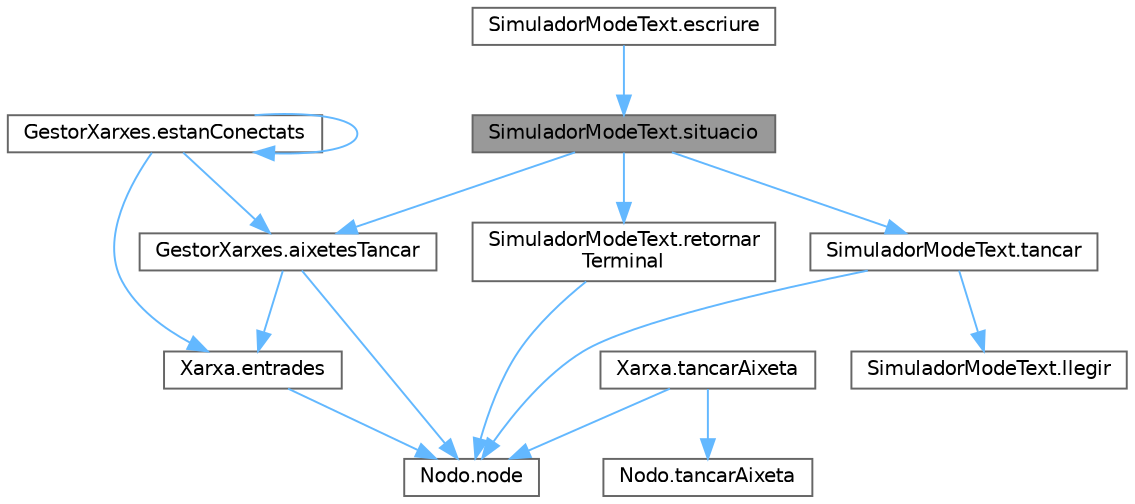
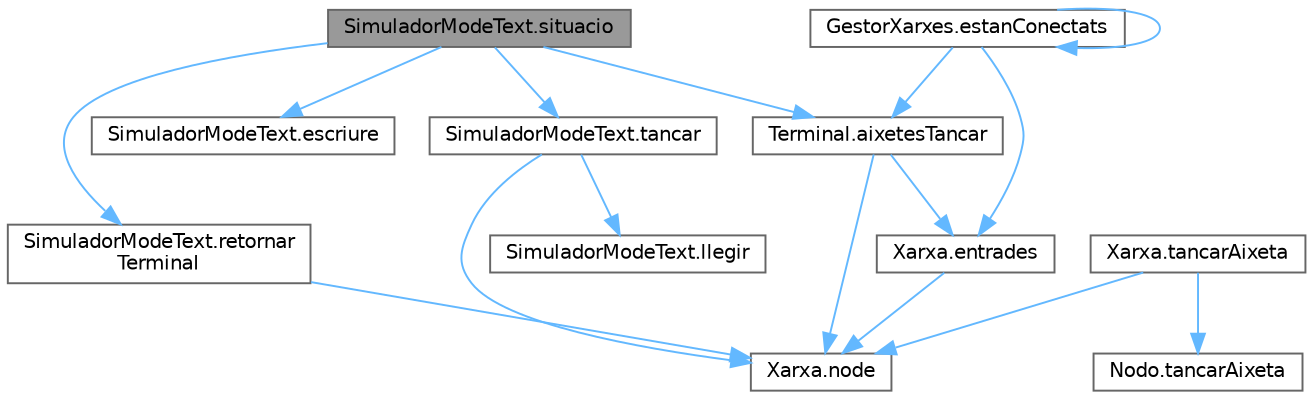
edge "SimuladorModeText.escriure" -> "SimuladorModeText.situacio": reversed
node "GestorXarxes.aixetesTancar": label "GestorXarxes.aixetesTancar" -> "Terminal.aixetesTancar"
node "Nodo.node": label "Nodo.node" -> "Xarxa.node"
